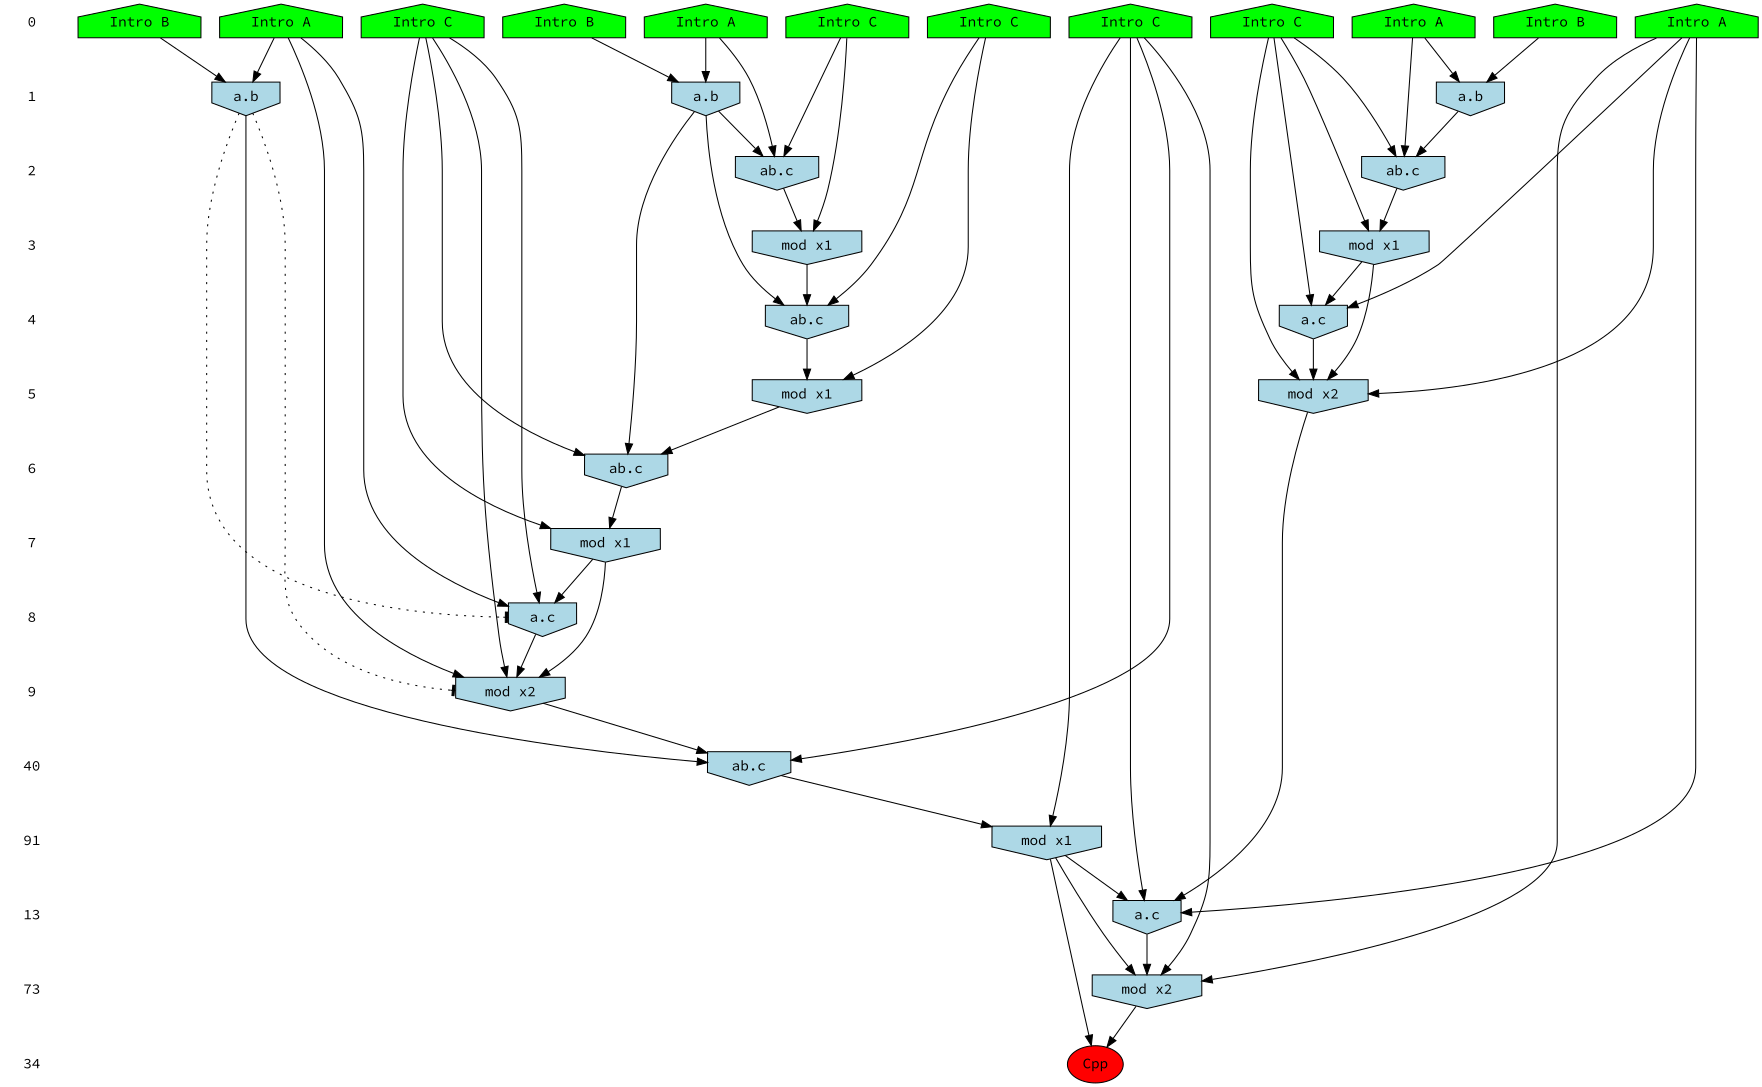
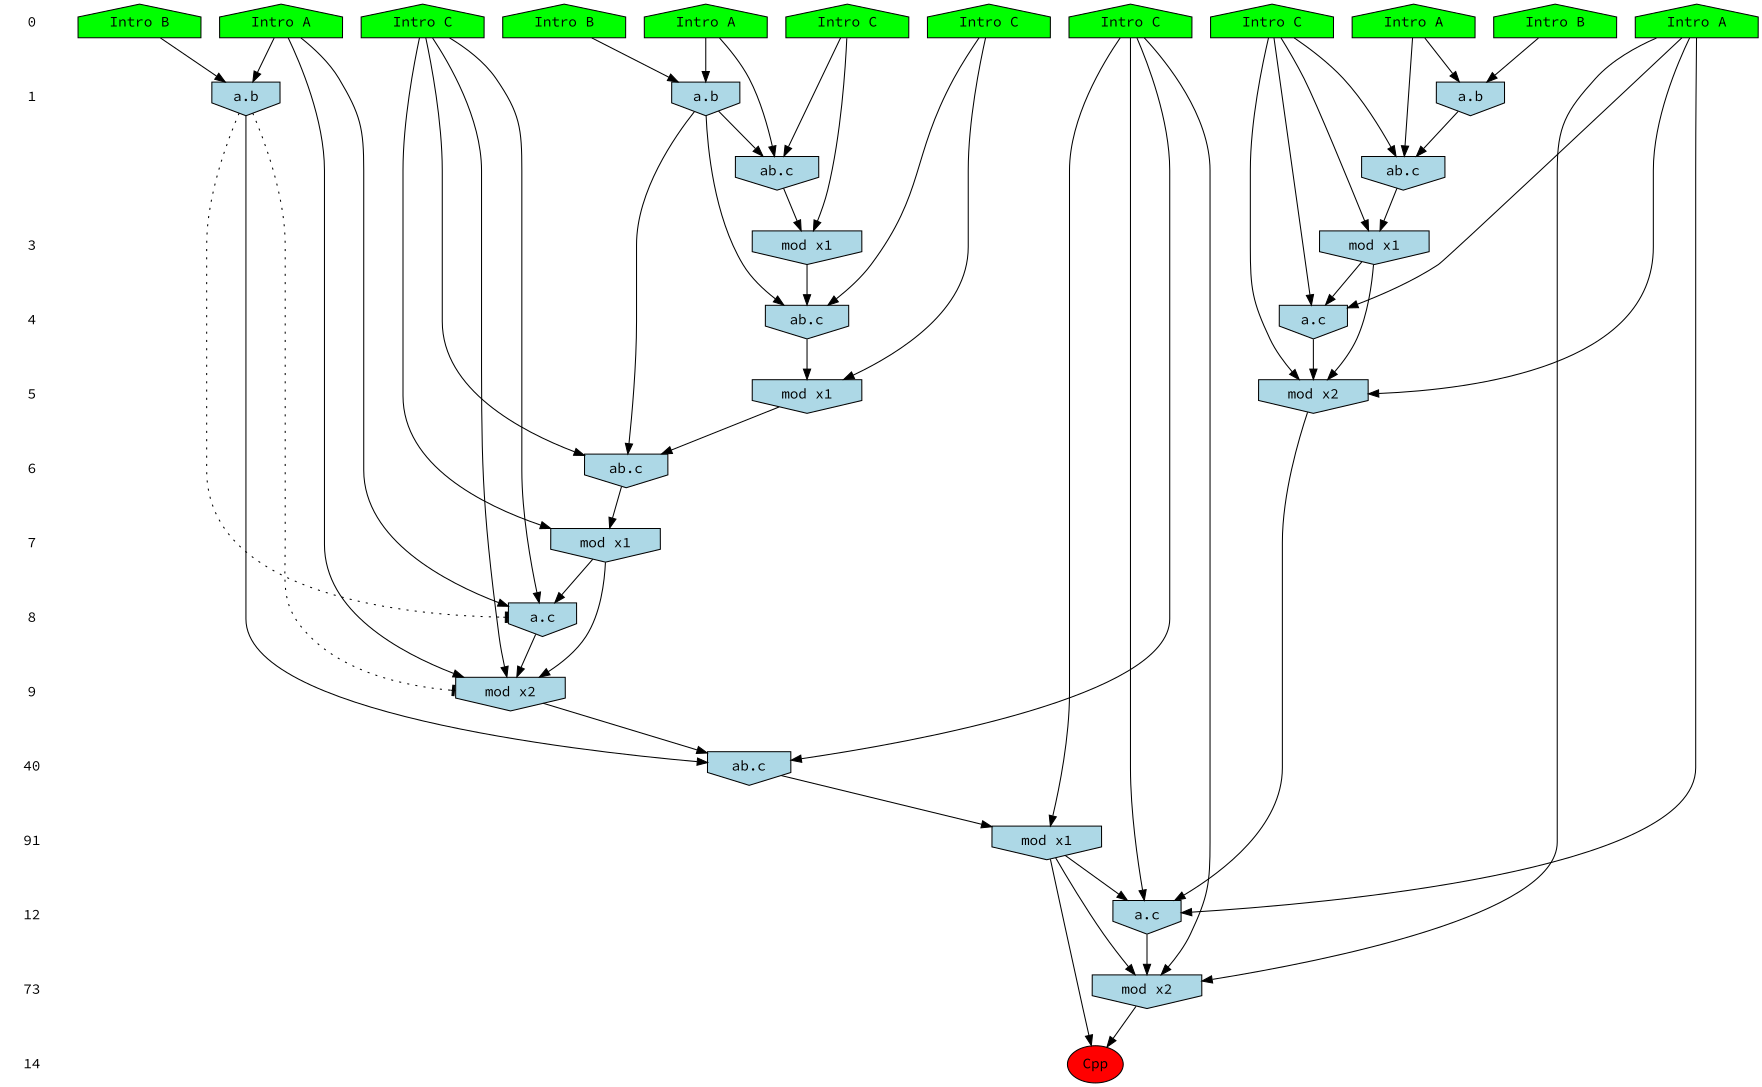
node "2": removed
node "13": label "13" -> "12"
node "34": label "34" -> "14"
